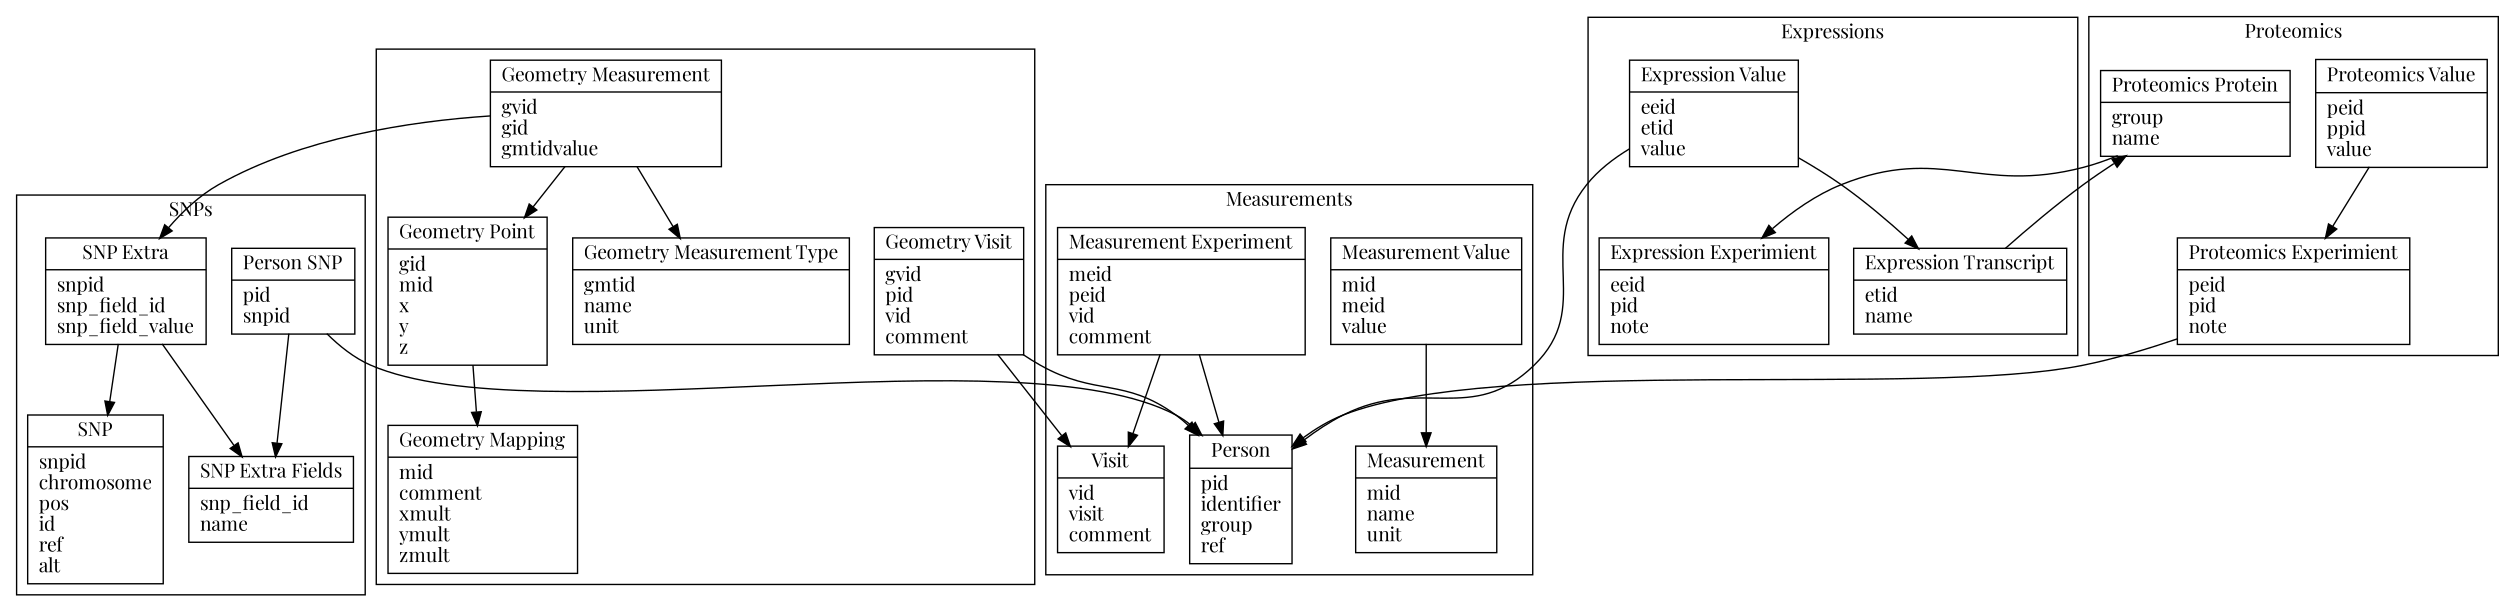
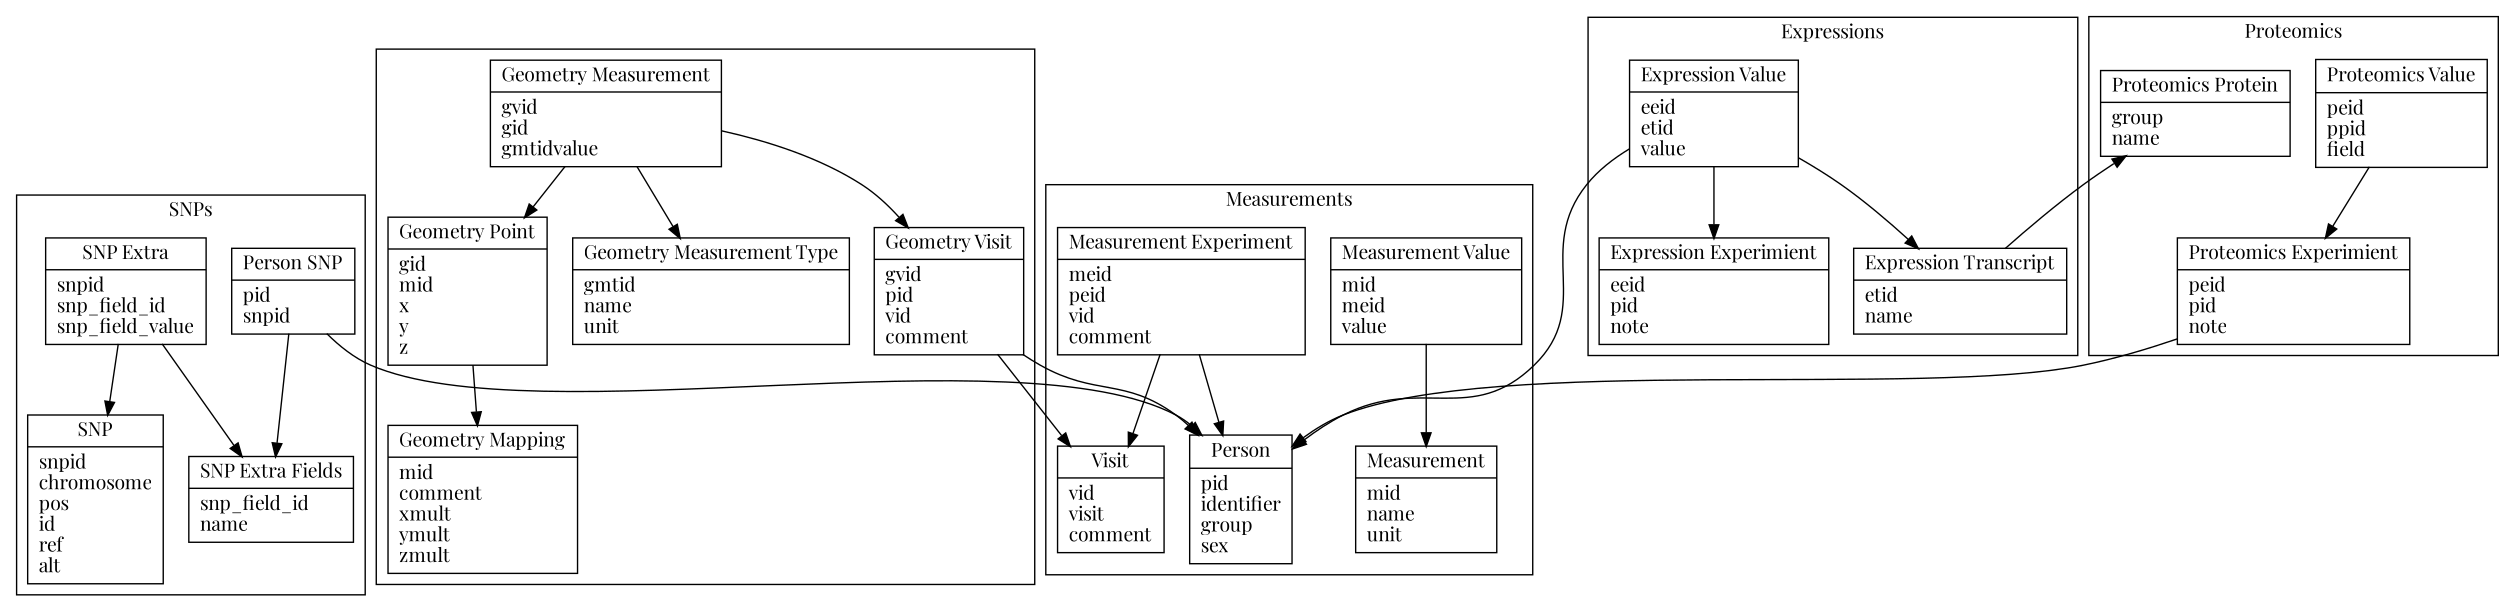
edge "Geometry Measurement" -> "SNP Extra": now "Geometry Measurement" -> "Geometry Visit"
node "Proteomics Value": text "value" -> "field"
edge "Proteomics Protein" -> "Expression Experimient": now "Expression Value" -> "Expression Experimient"
node "Person": text "ref" -> "sex"
